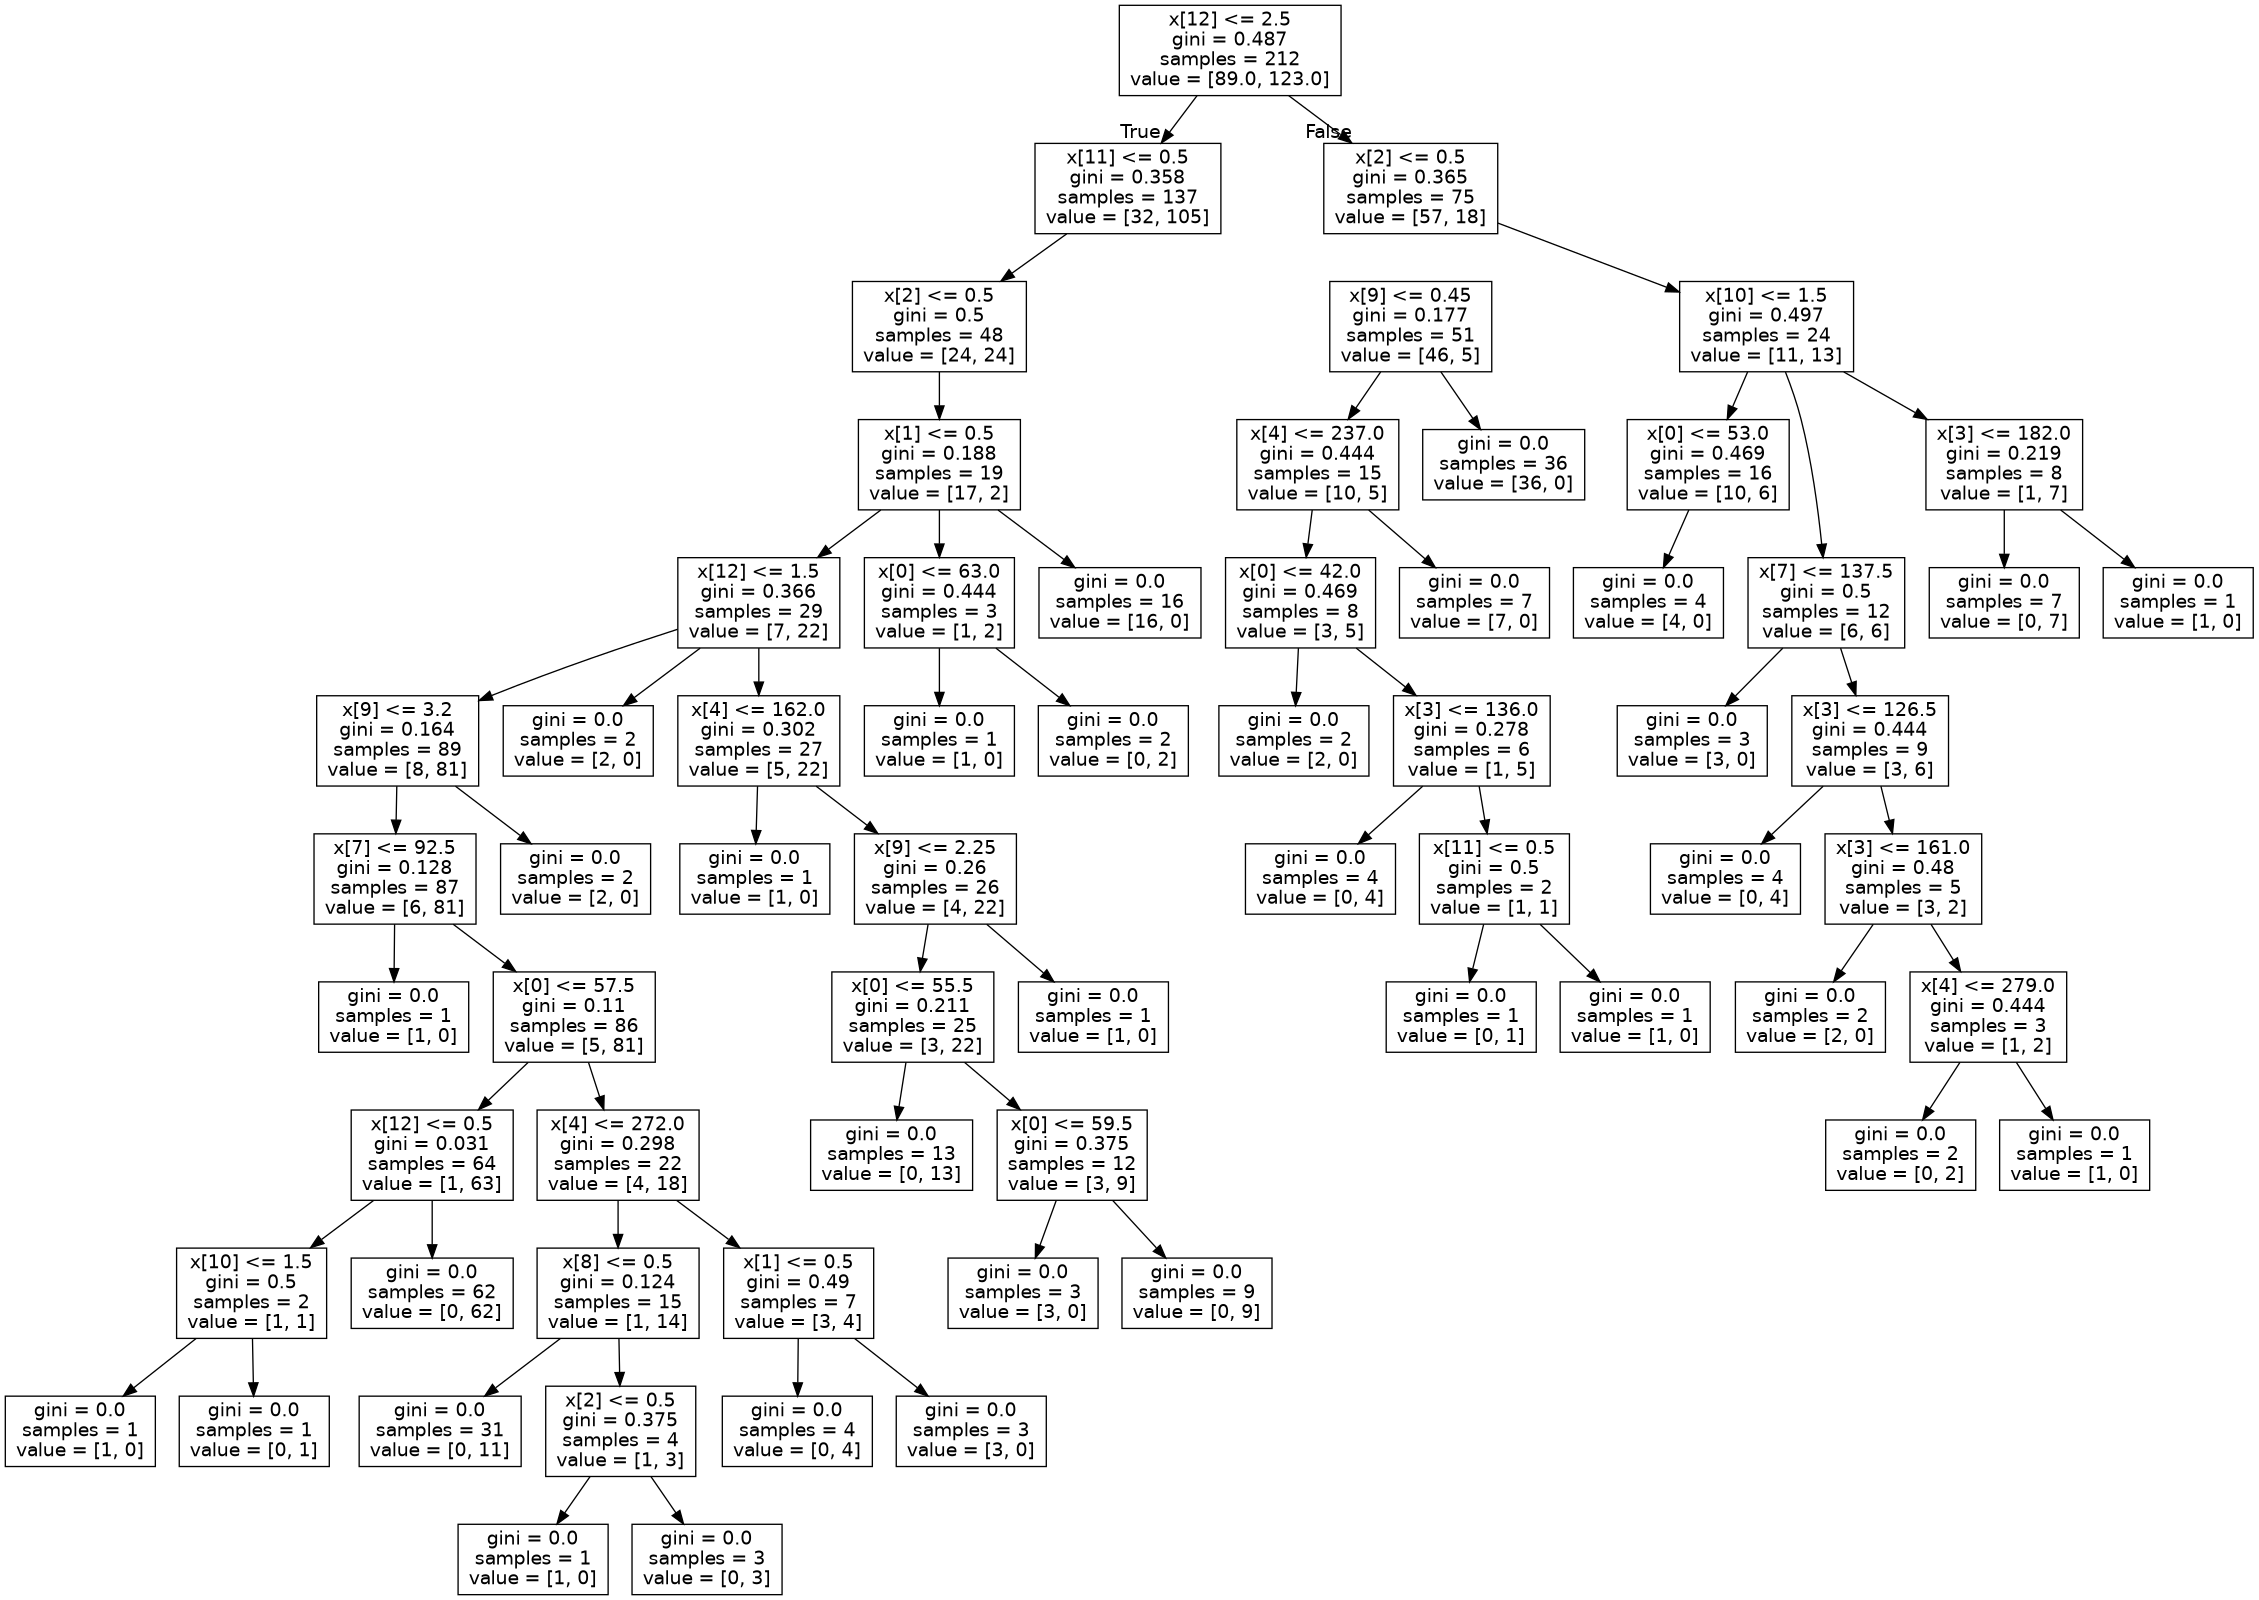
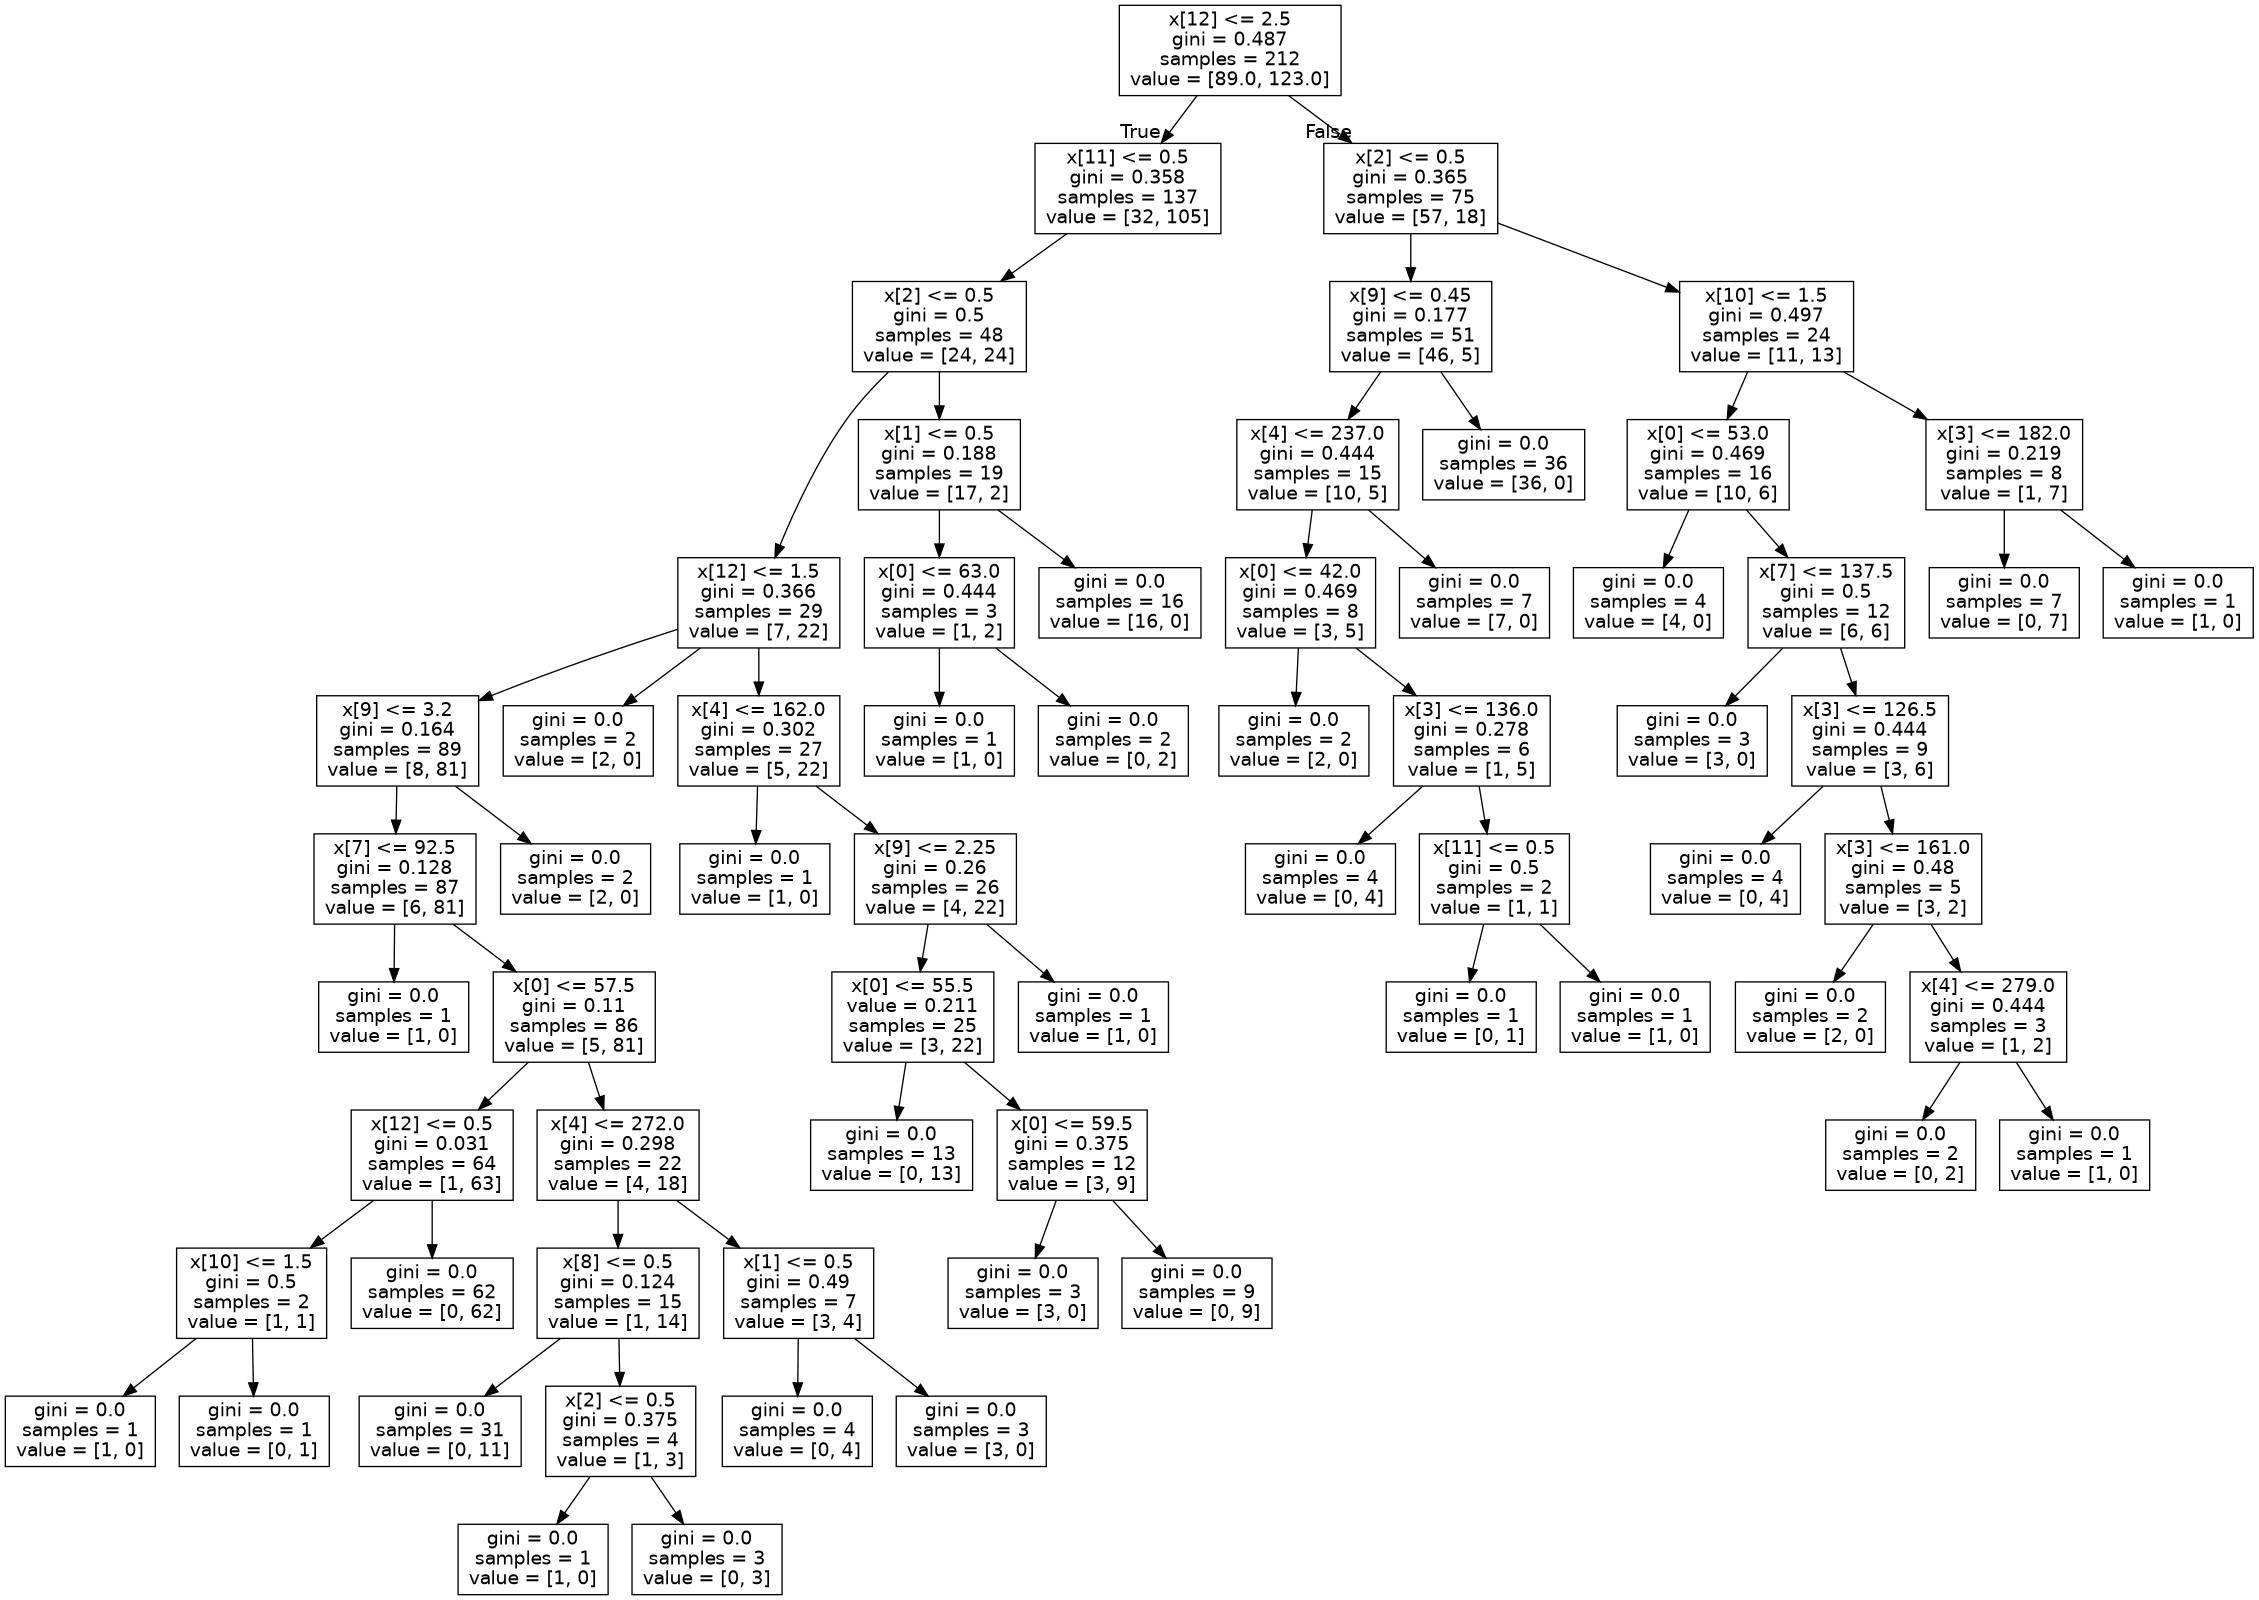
edge "x[2] <= 0.5 gini = 0.365 samples = 75 value = [57, 18]" -> "x[9] <= 0.45 gini = 0.177 samples = 51 value = [46, 5]": added
edge "x[10] <= 1.5 gini = 0.497 samples = 24 value = [11, 13]" -> "x[7] <= 137.5 gini = 0.5 samples = 12 value = [6, 6]": now "x[0] <= 53.0 gini = 0.469 samples = 16 value = [10, 6]" -> "x[7] <= 137.5 gini = 0.5 samples = 12 value = [6, 6]"
edge "x[1] <= 0.5 gini = 0.188 samples = 19 value = [17, 2]" -> "x[12] <= 1.5 gini = 0.366 samples = 29 value = [7, 22]": now "x[2] <= 0.5 gini = 0.5 samples = 48 value = [24, 24]" -> "x[12] <= 1.5 gini = 0.366 samples = 29 value = [7, 22]"
node "x[0] <= 55.5 gini = 0.211 samples = 25 value = [3, 22]": label "x[0] <= 55.5 gini = 0.211 samples = 25 value = [3, 22]" -> "x[0] <= 55.5 value = 0.211 samples = 25 value = [3, 22]"
